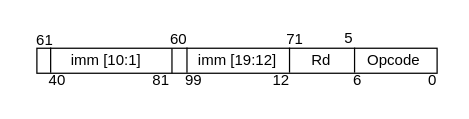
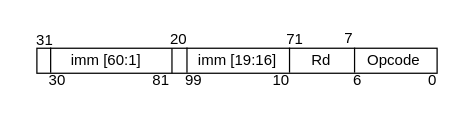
node "5": label "5" -> "7"
node "60": label "60" -> "20"
node "61": label "61" -> "31"
node "imm [10:1]": label "imm [10:1]" -> "imm [60:1]"
node "imm [19:12]": label "imm [19:12]" -> "imm [19:16]"
node "40": label "40" -> "30"
node "12": label "12" -> "10"
